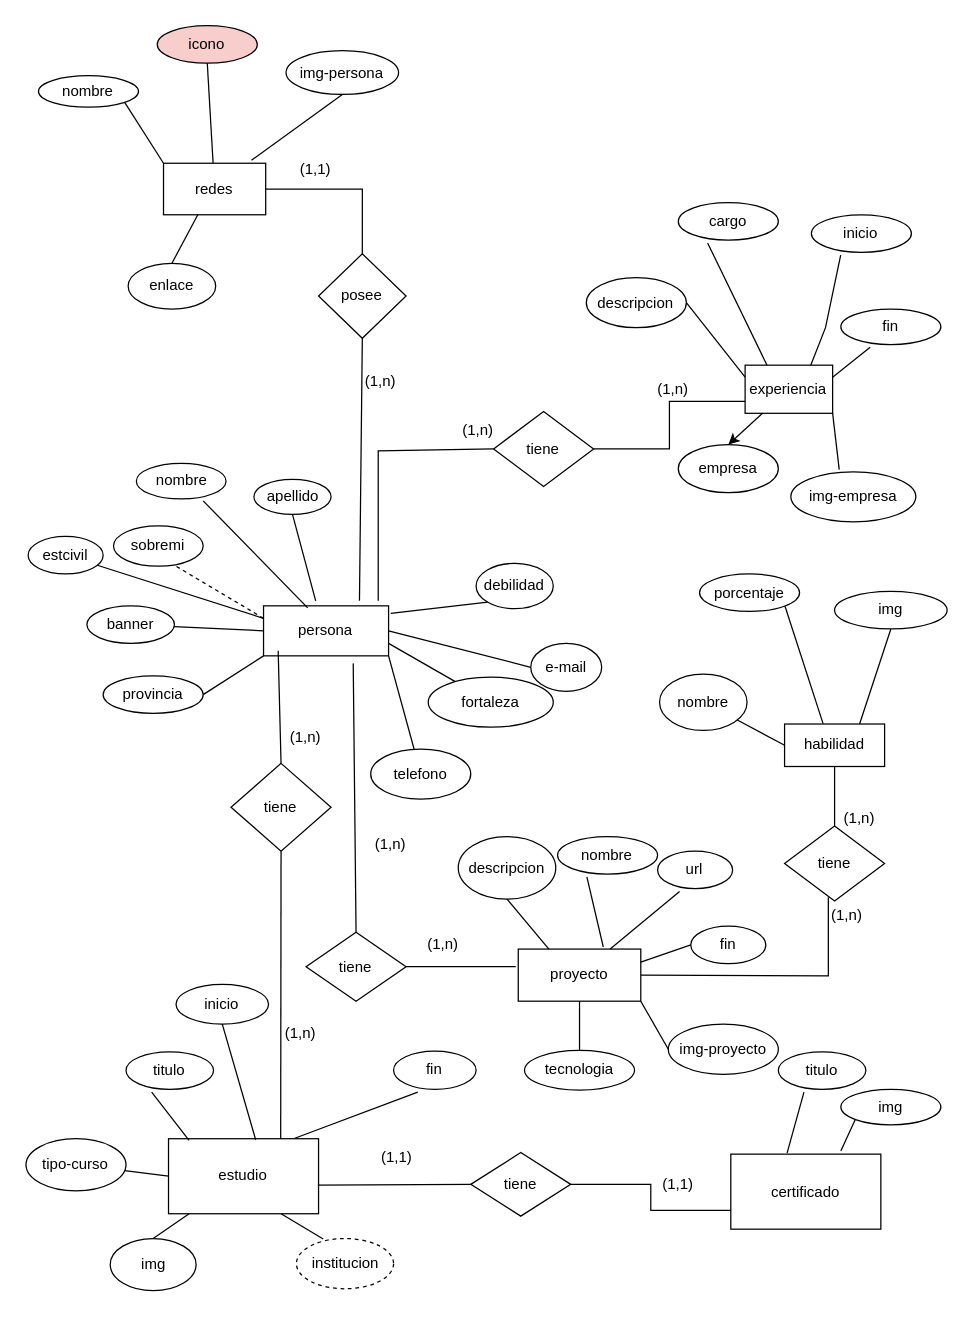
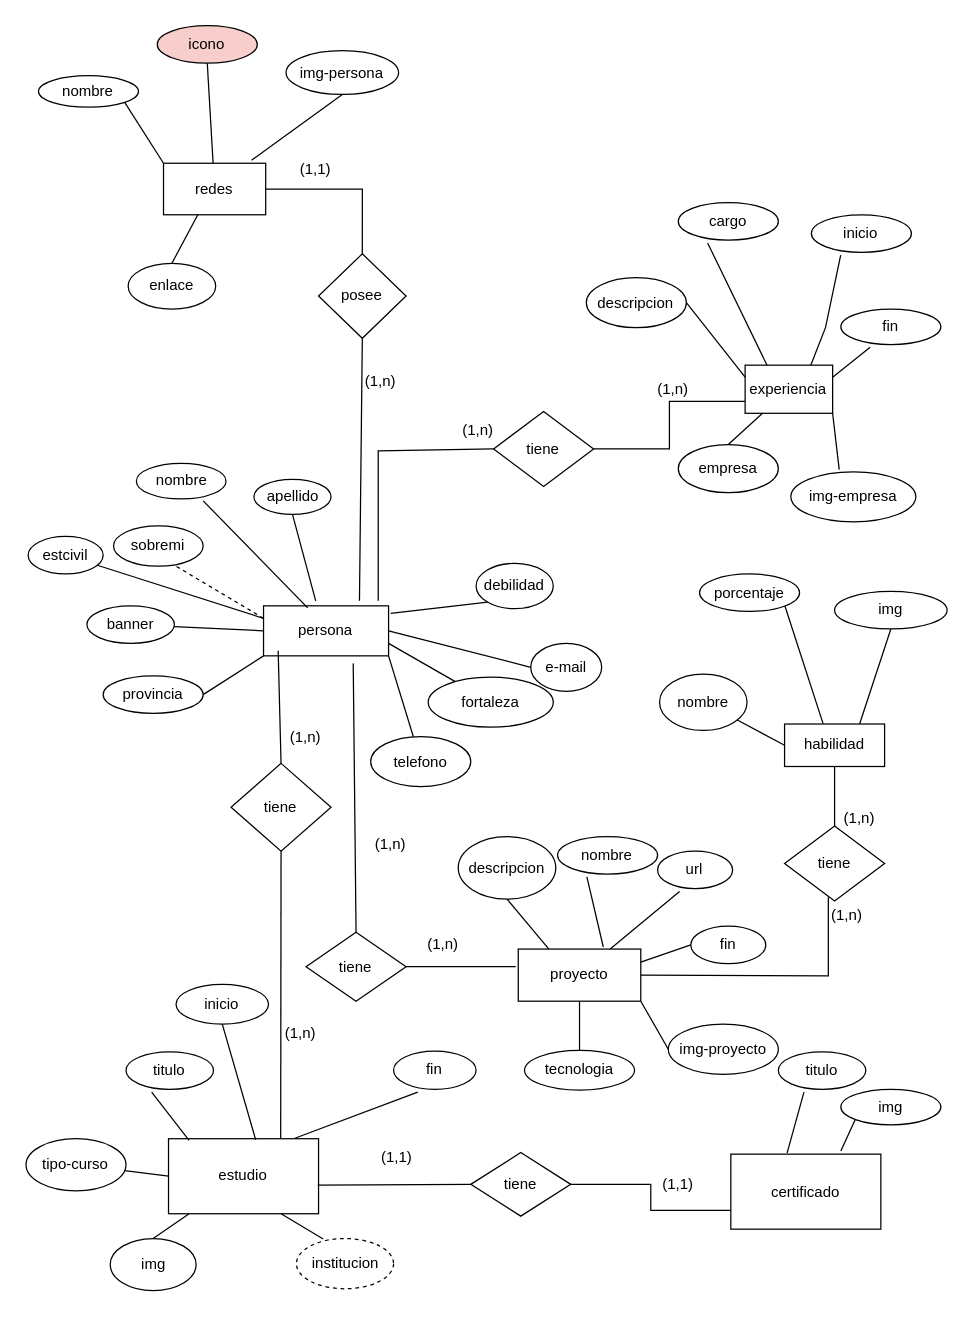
edge "experiencia" -> "empresa": arrowhead classic -> none
node "telefono": moved (421, 774) -> (421, 761)
